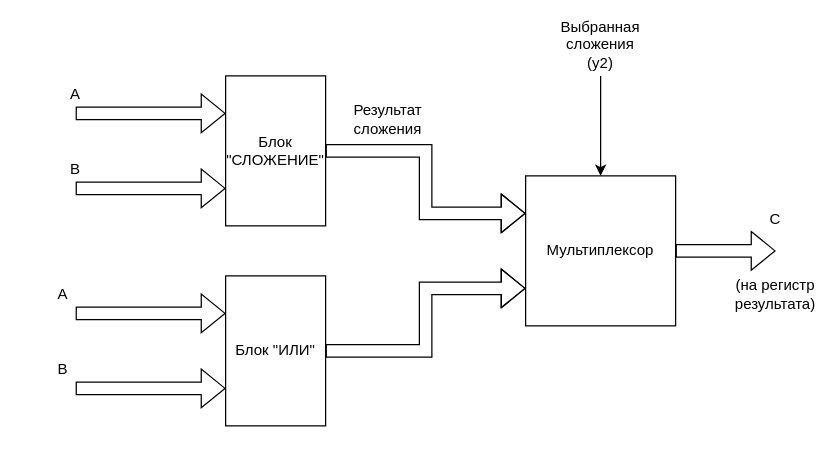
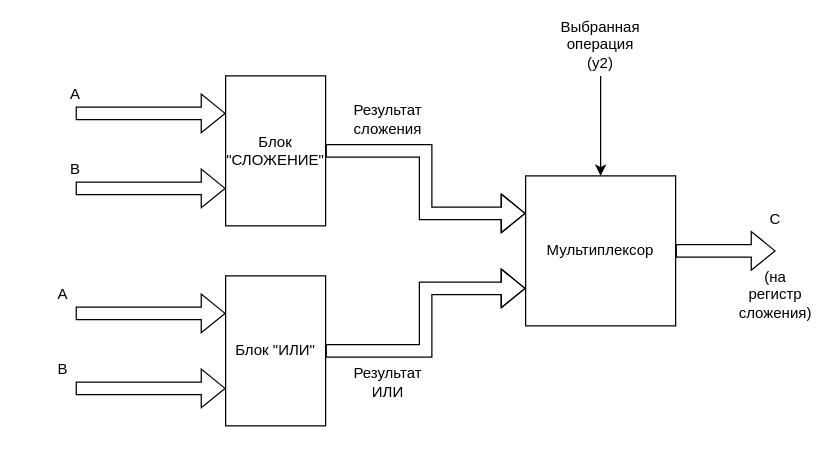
node "Выбранная сложения (y2)": label "Выбранная сложения (y2)" -> "Выбранная операция (y2)"
node "(на регистр результата)": label "(на регистр результата)" -> "(на регистр сложения)"
node "Результат ИЛИ": added
